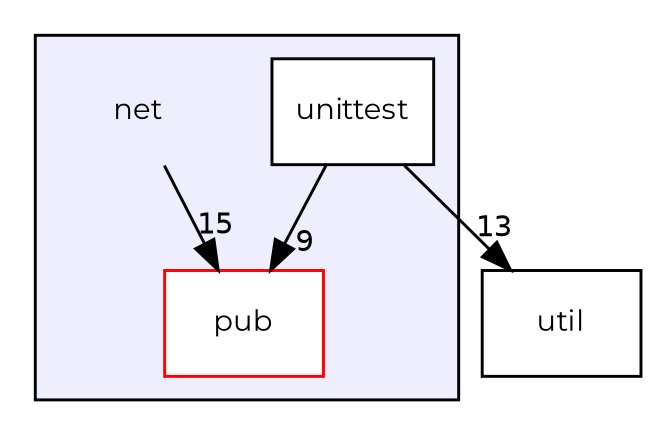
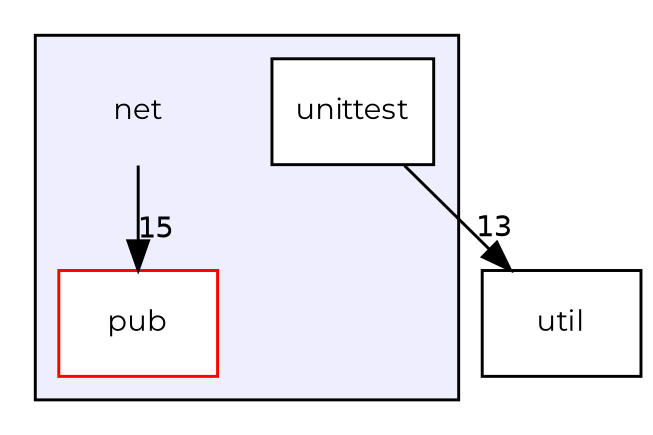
edge "unittest" -> "pub": removed
